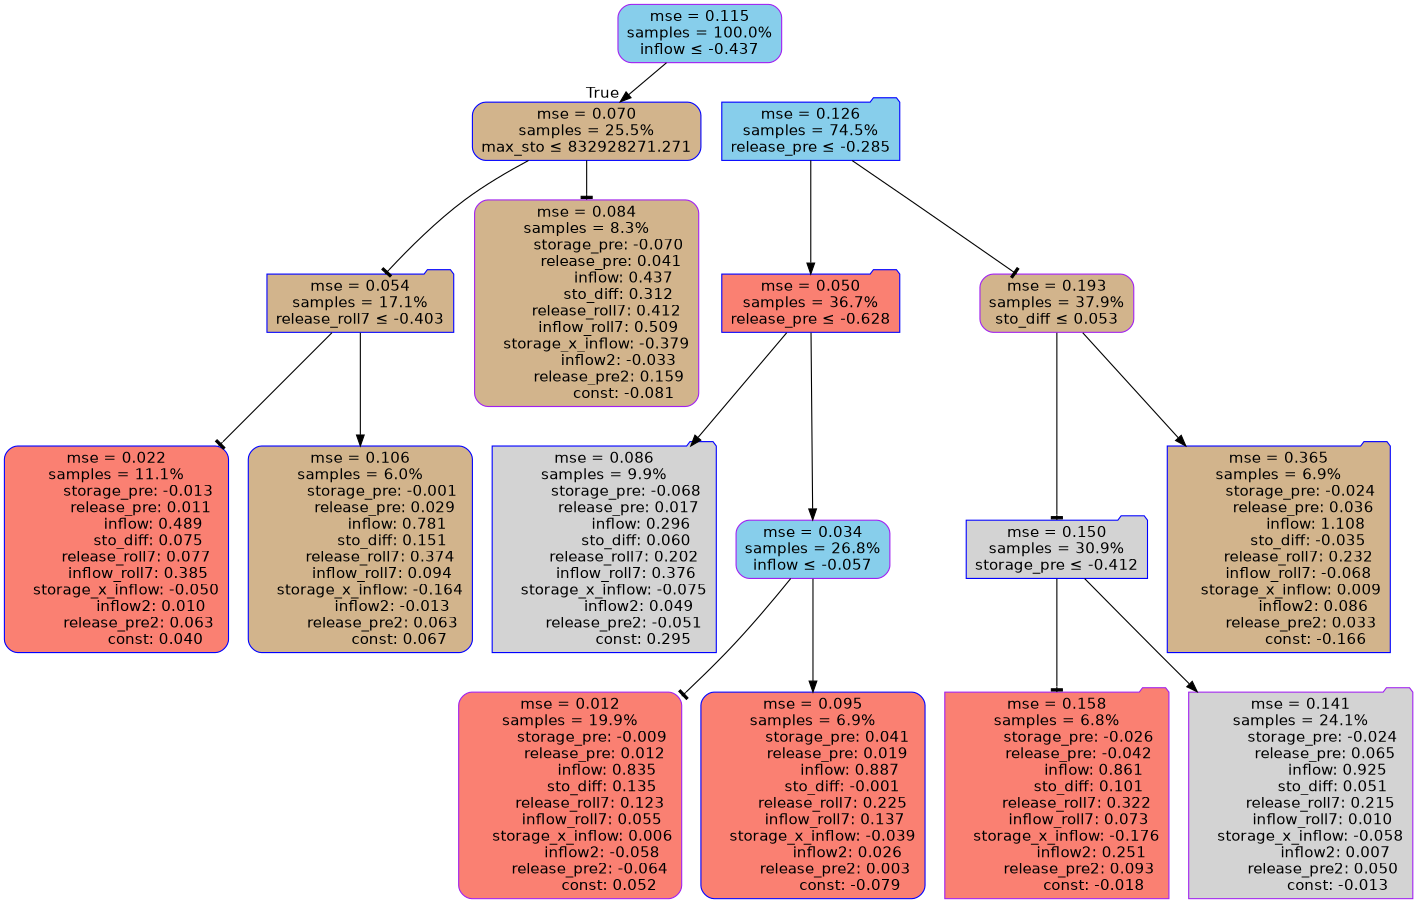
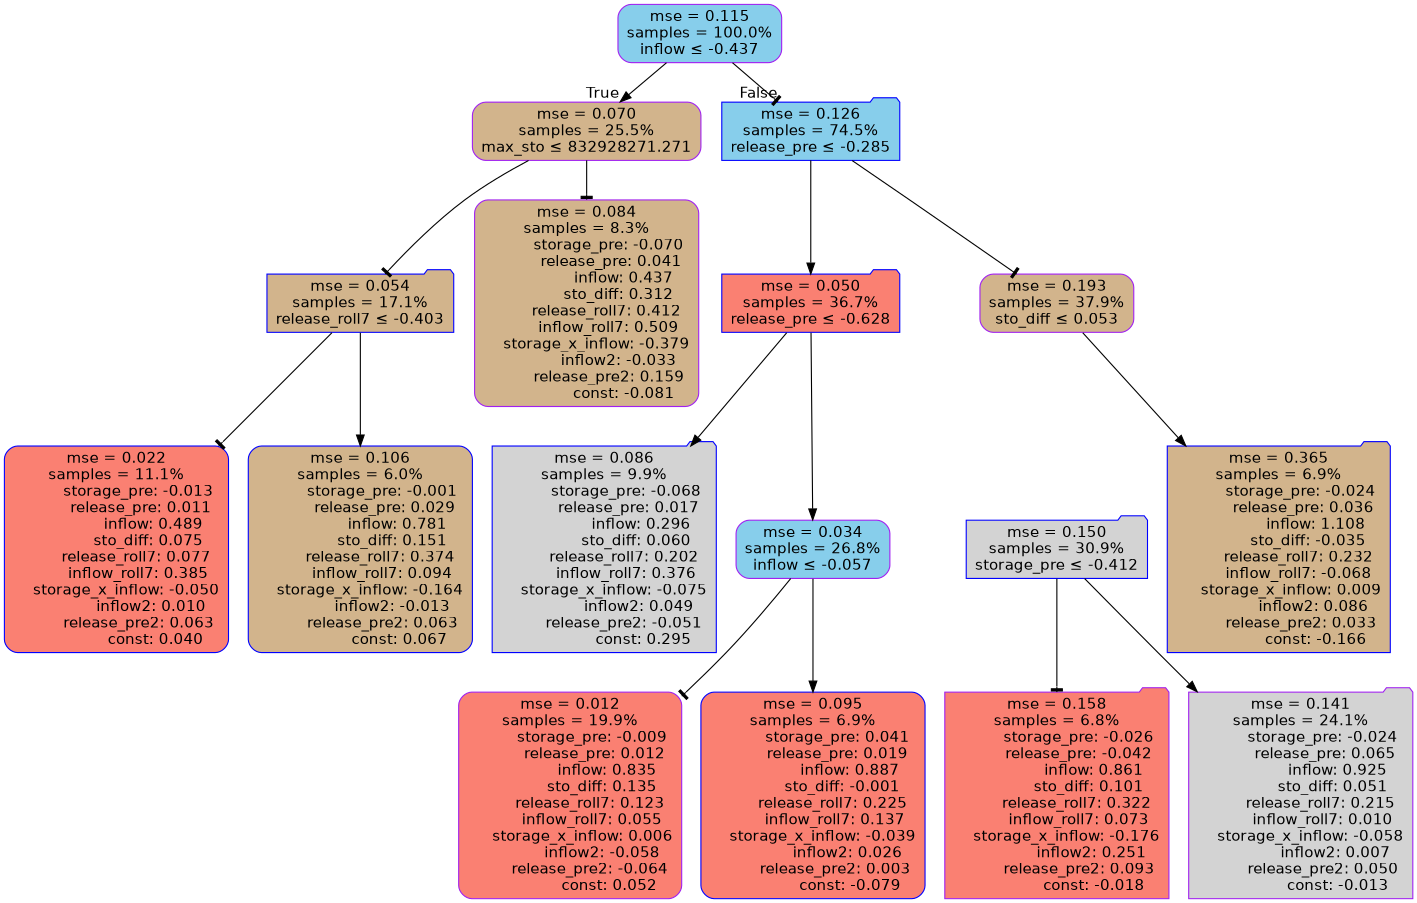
edge "mse = 0.115 samples = 100.0% inflow ≤ -0.437" -> "mse = 0.126 samples = 74.5% release_pre ≤ -0.285": added
node "mse = 0.070 samples = 25.5% max_sto ≤ 832928271.271": color blue -> purple
edge "mse = 0.193 samples = 37.9% sto_diff ≤ 0.053" -> "mse = 0.150 samples = 30.9% storage_pre ≤ -0.412": removed
